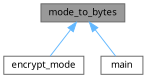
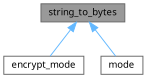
node "mode_to_bytes": label "mode_to_bytes" -> "string_to_bytes"
node "main": label "main" -> "mode"
